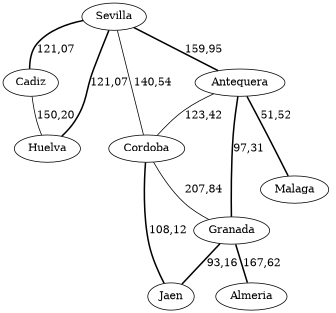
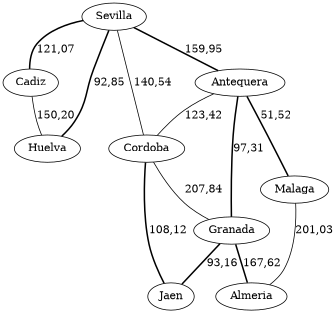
edge "Sevilla" -- "Huelva": label "121,07" -> "92,85"
edge "Malaga" -- "Almeria": added, label "201,03"
